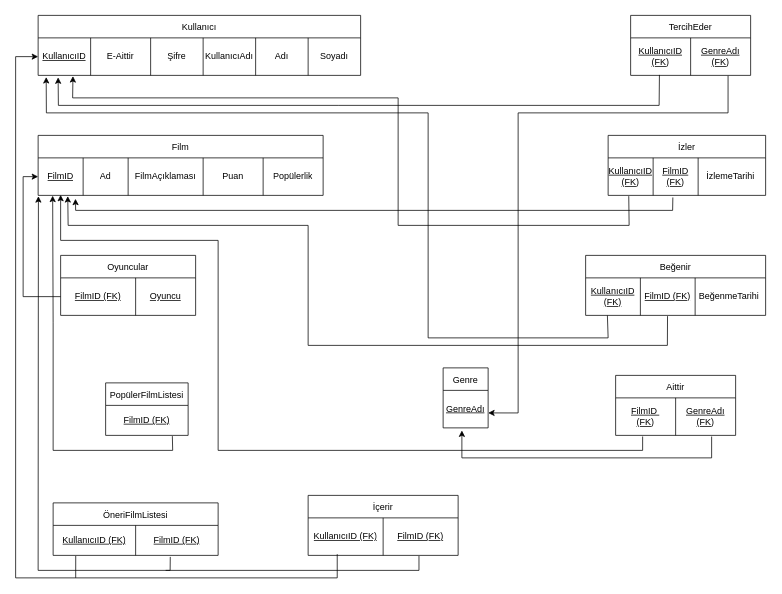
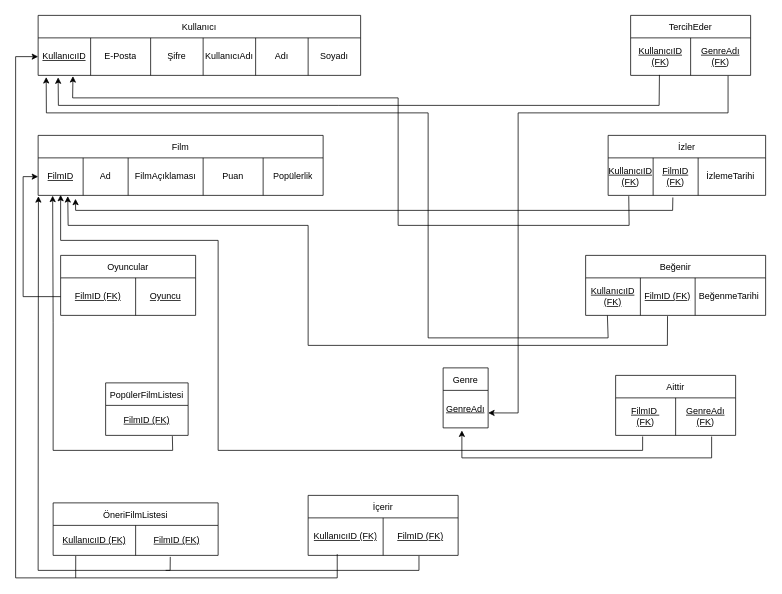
node "E-Aittir": label "E-Aittir" -> "E-Posta"
